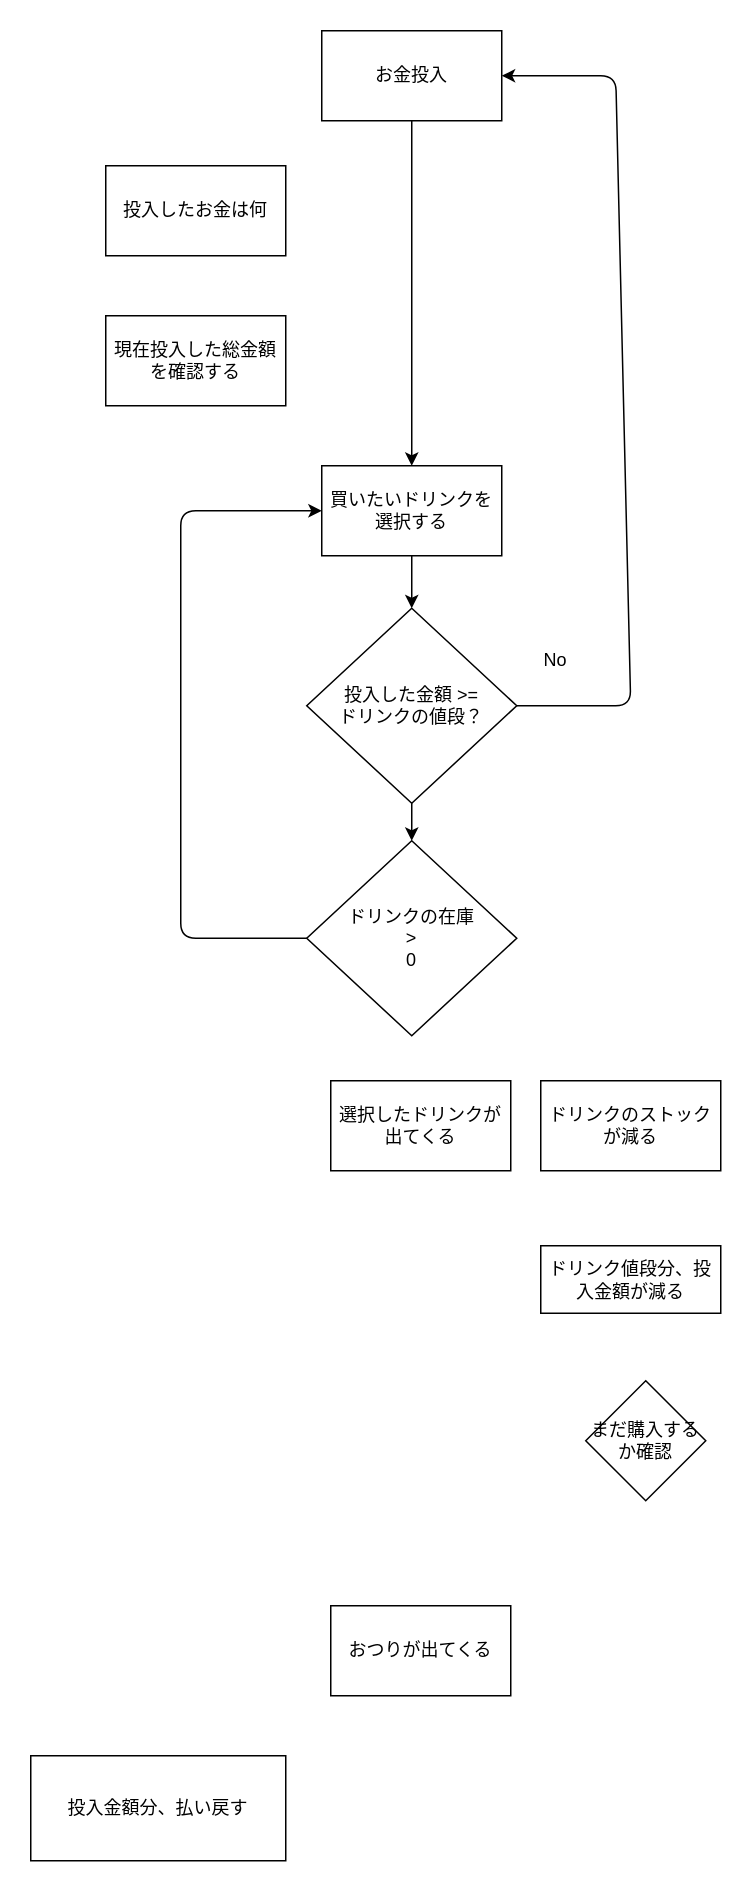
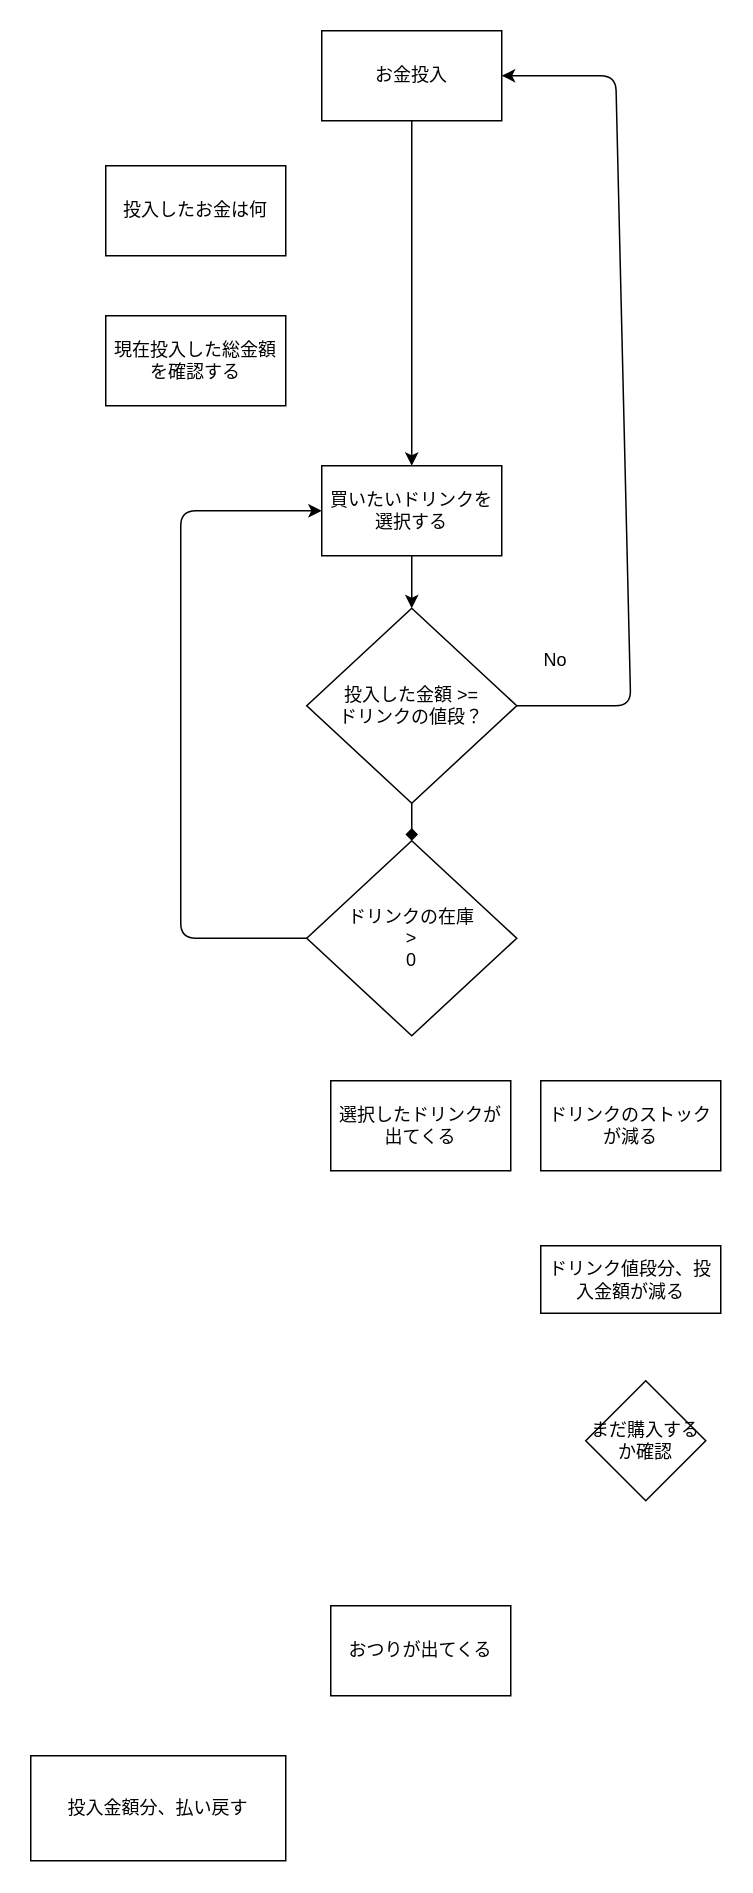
edge "投入した金額 >= ドリンクの値段？" -> "ドリンクの在庫 > 0": arrowhead classic -> diamond
